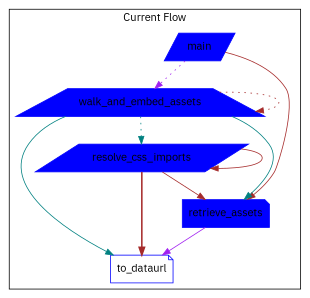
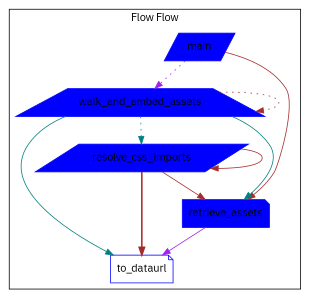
cluster "Current Flow": label "Current Flow" -> "Flow Flow"
